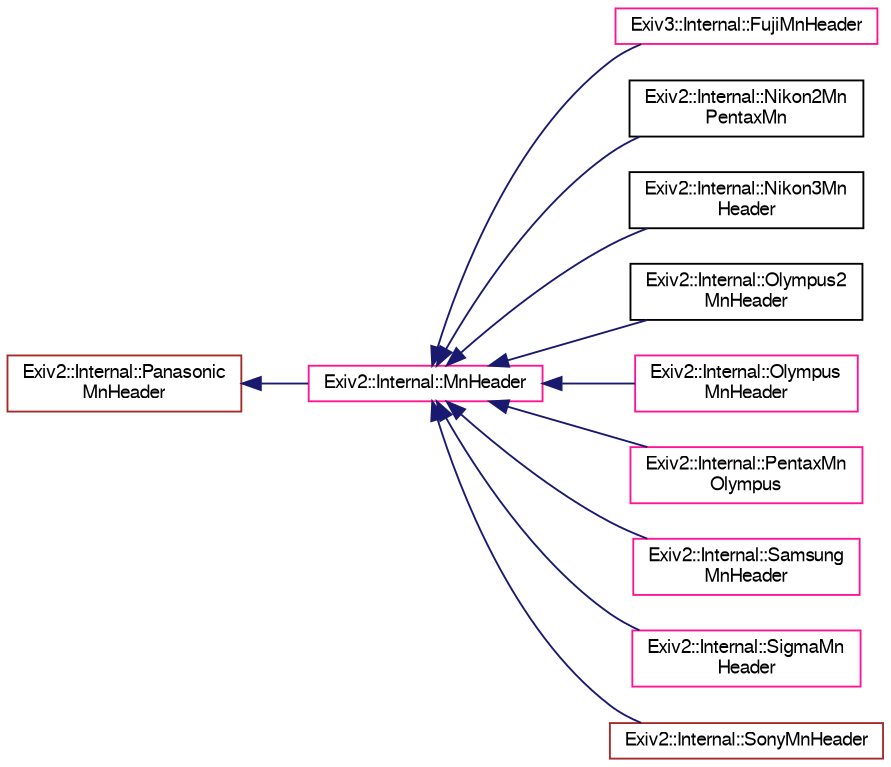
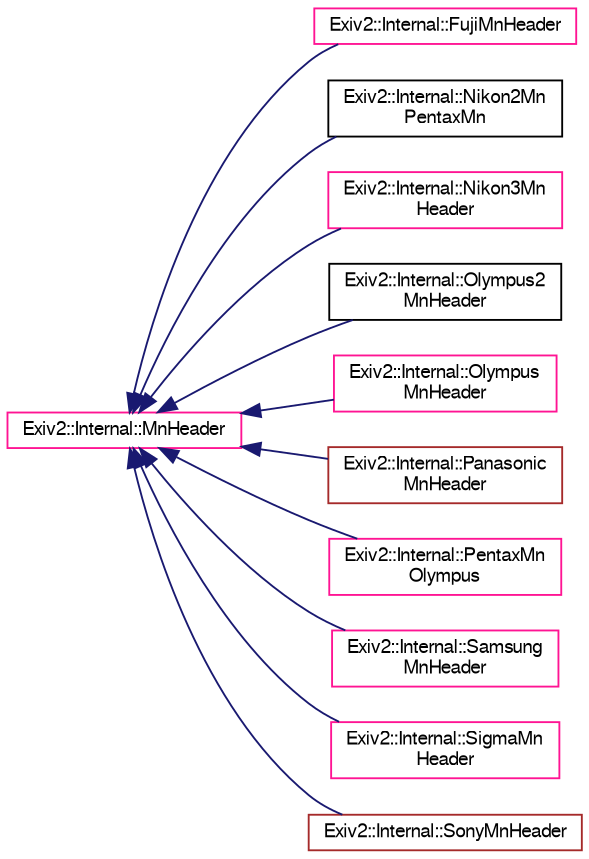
node "Exiv3::Internal::FujiMnHeader": label "Exiv3::Internal::FujiMnHeader" -> "Exiv2::Internal::FujiMnHeader"
node "Exiv2::Internal::Nikon3Mn Header": color black -> deeppink
edge "Exiv2::Internal::MnHeader" -> "Exiv2::Internal::Panasonic MnHeader": reversed
